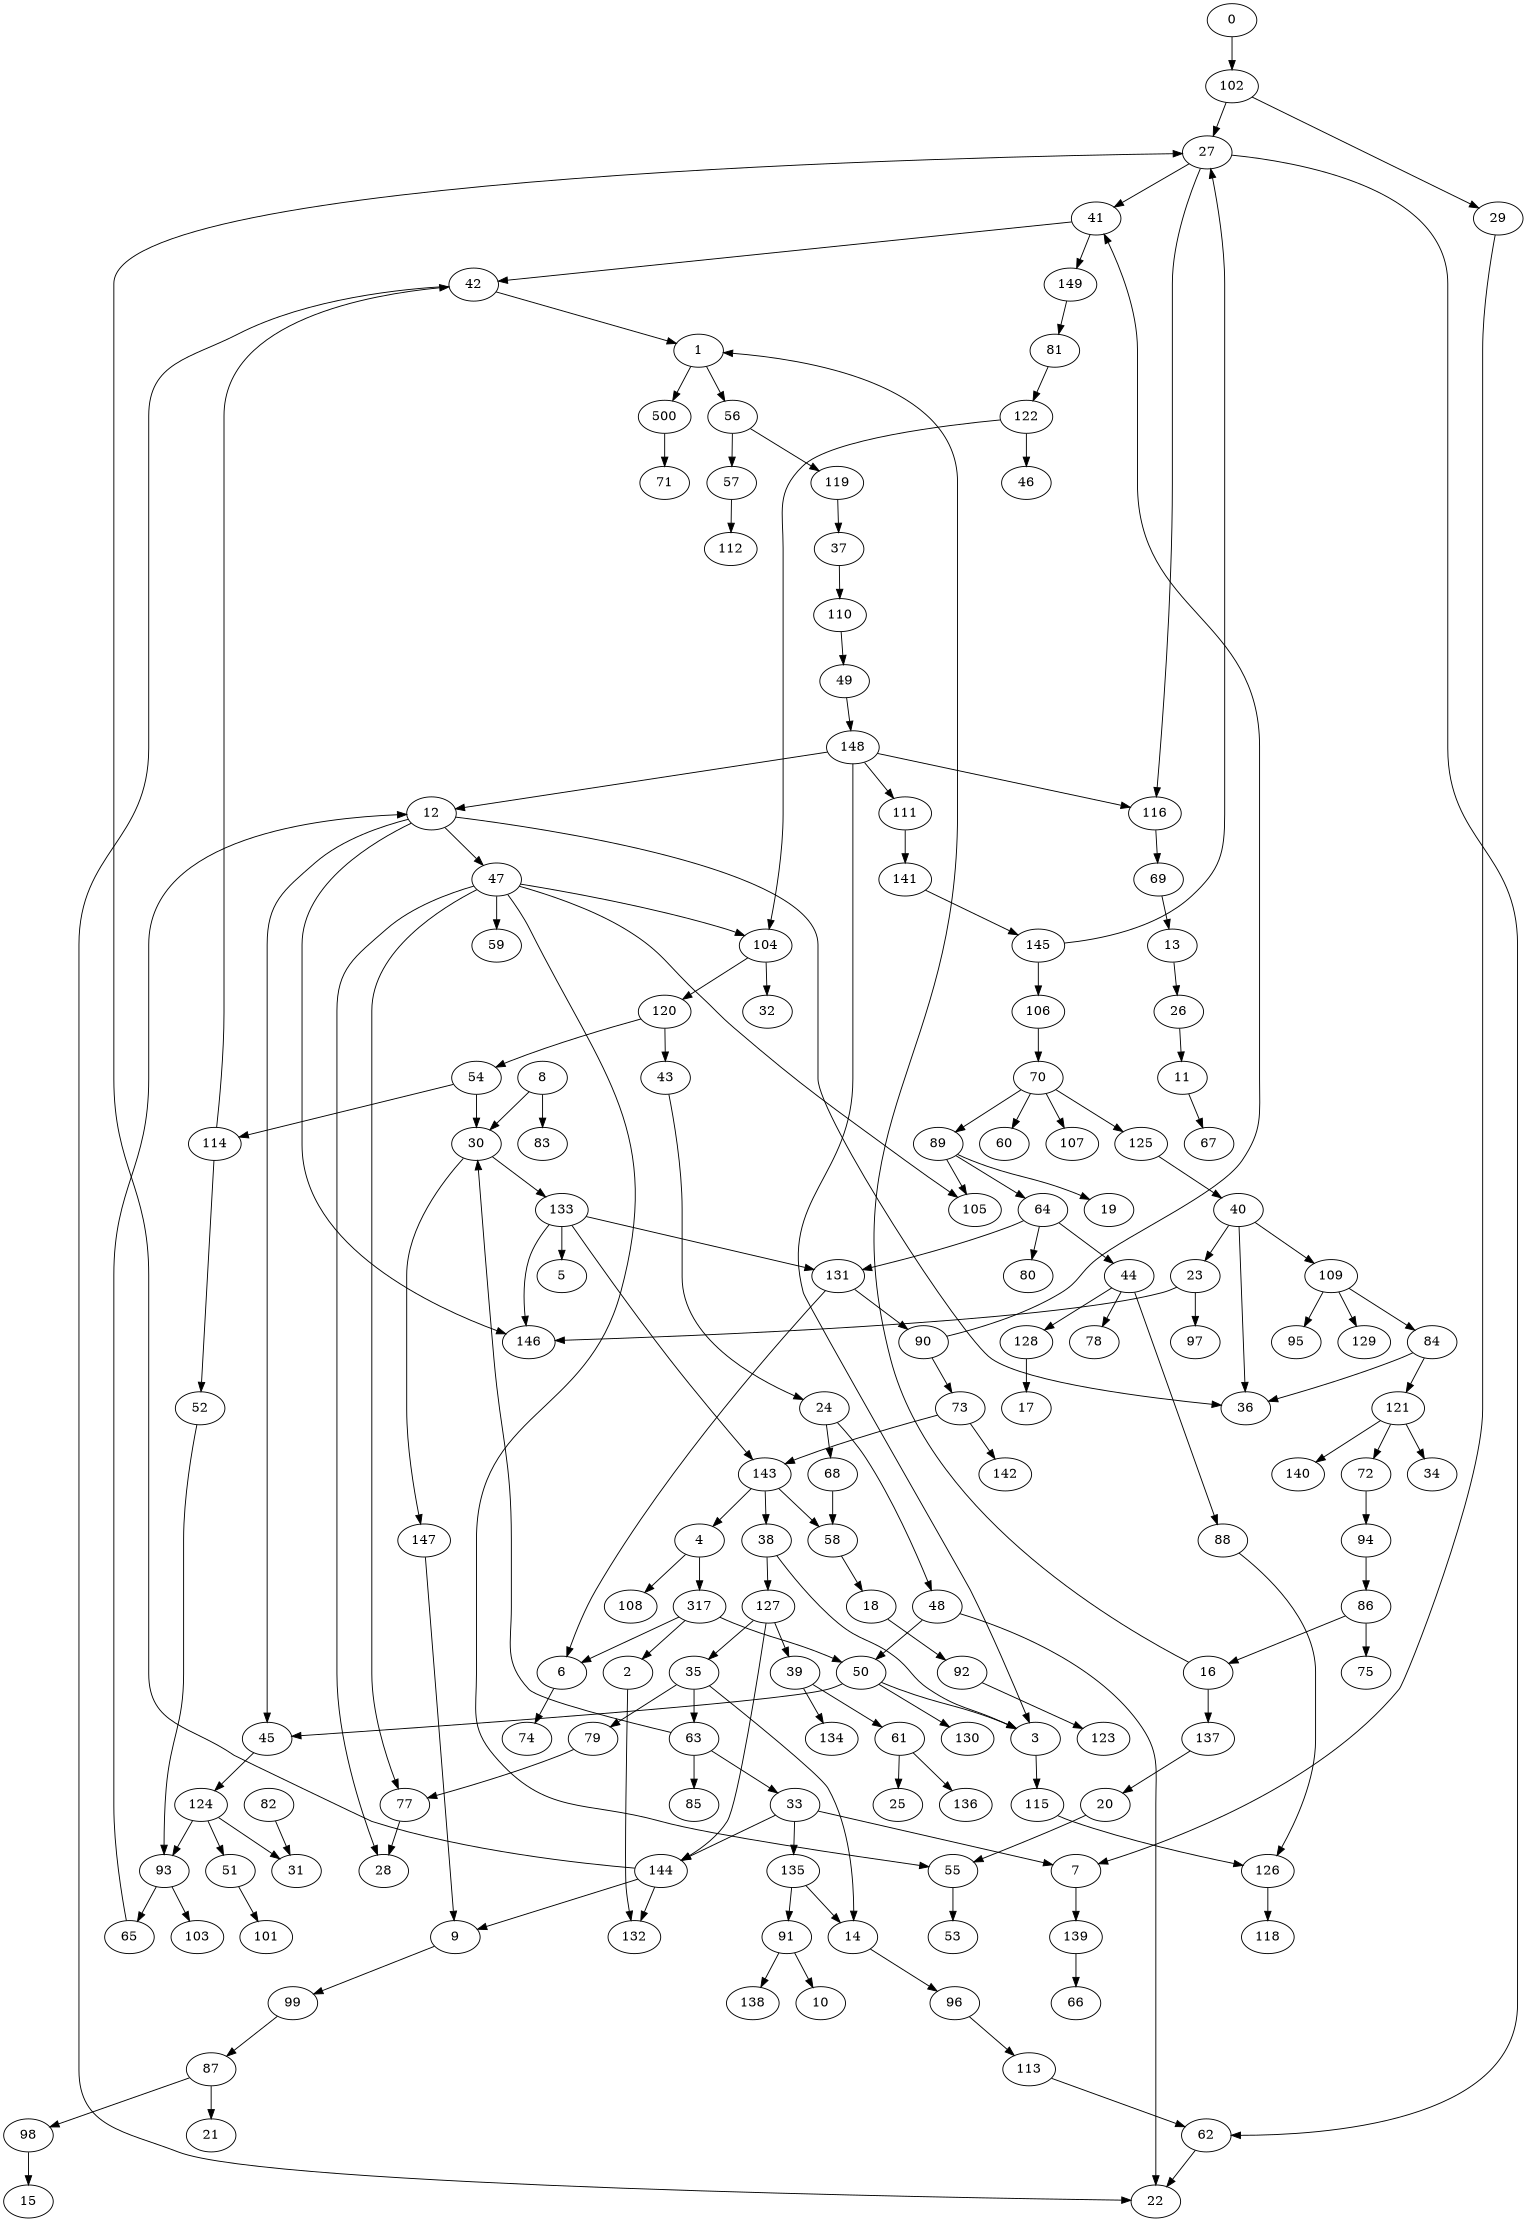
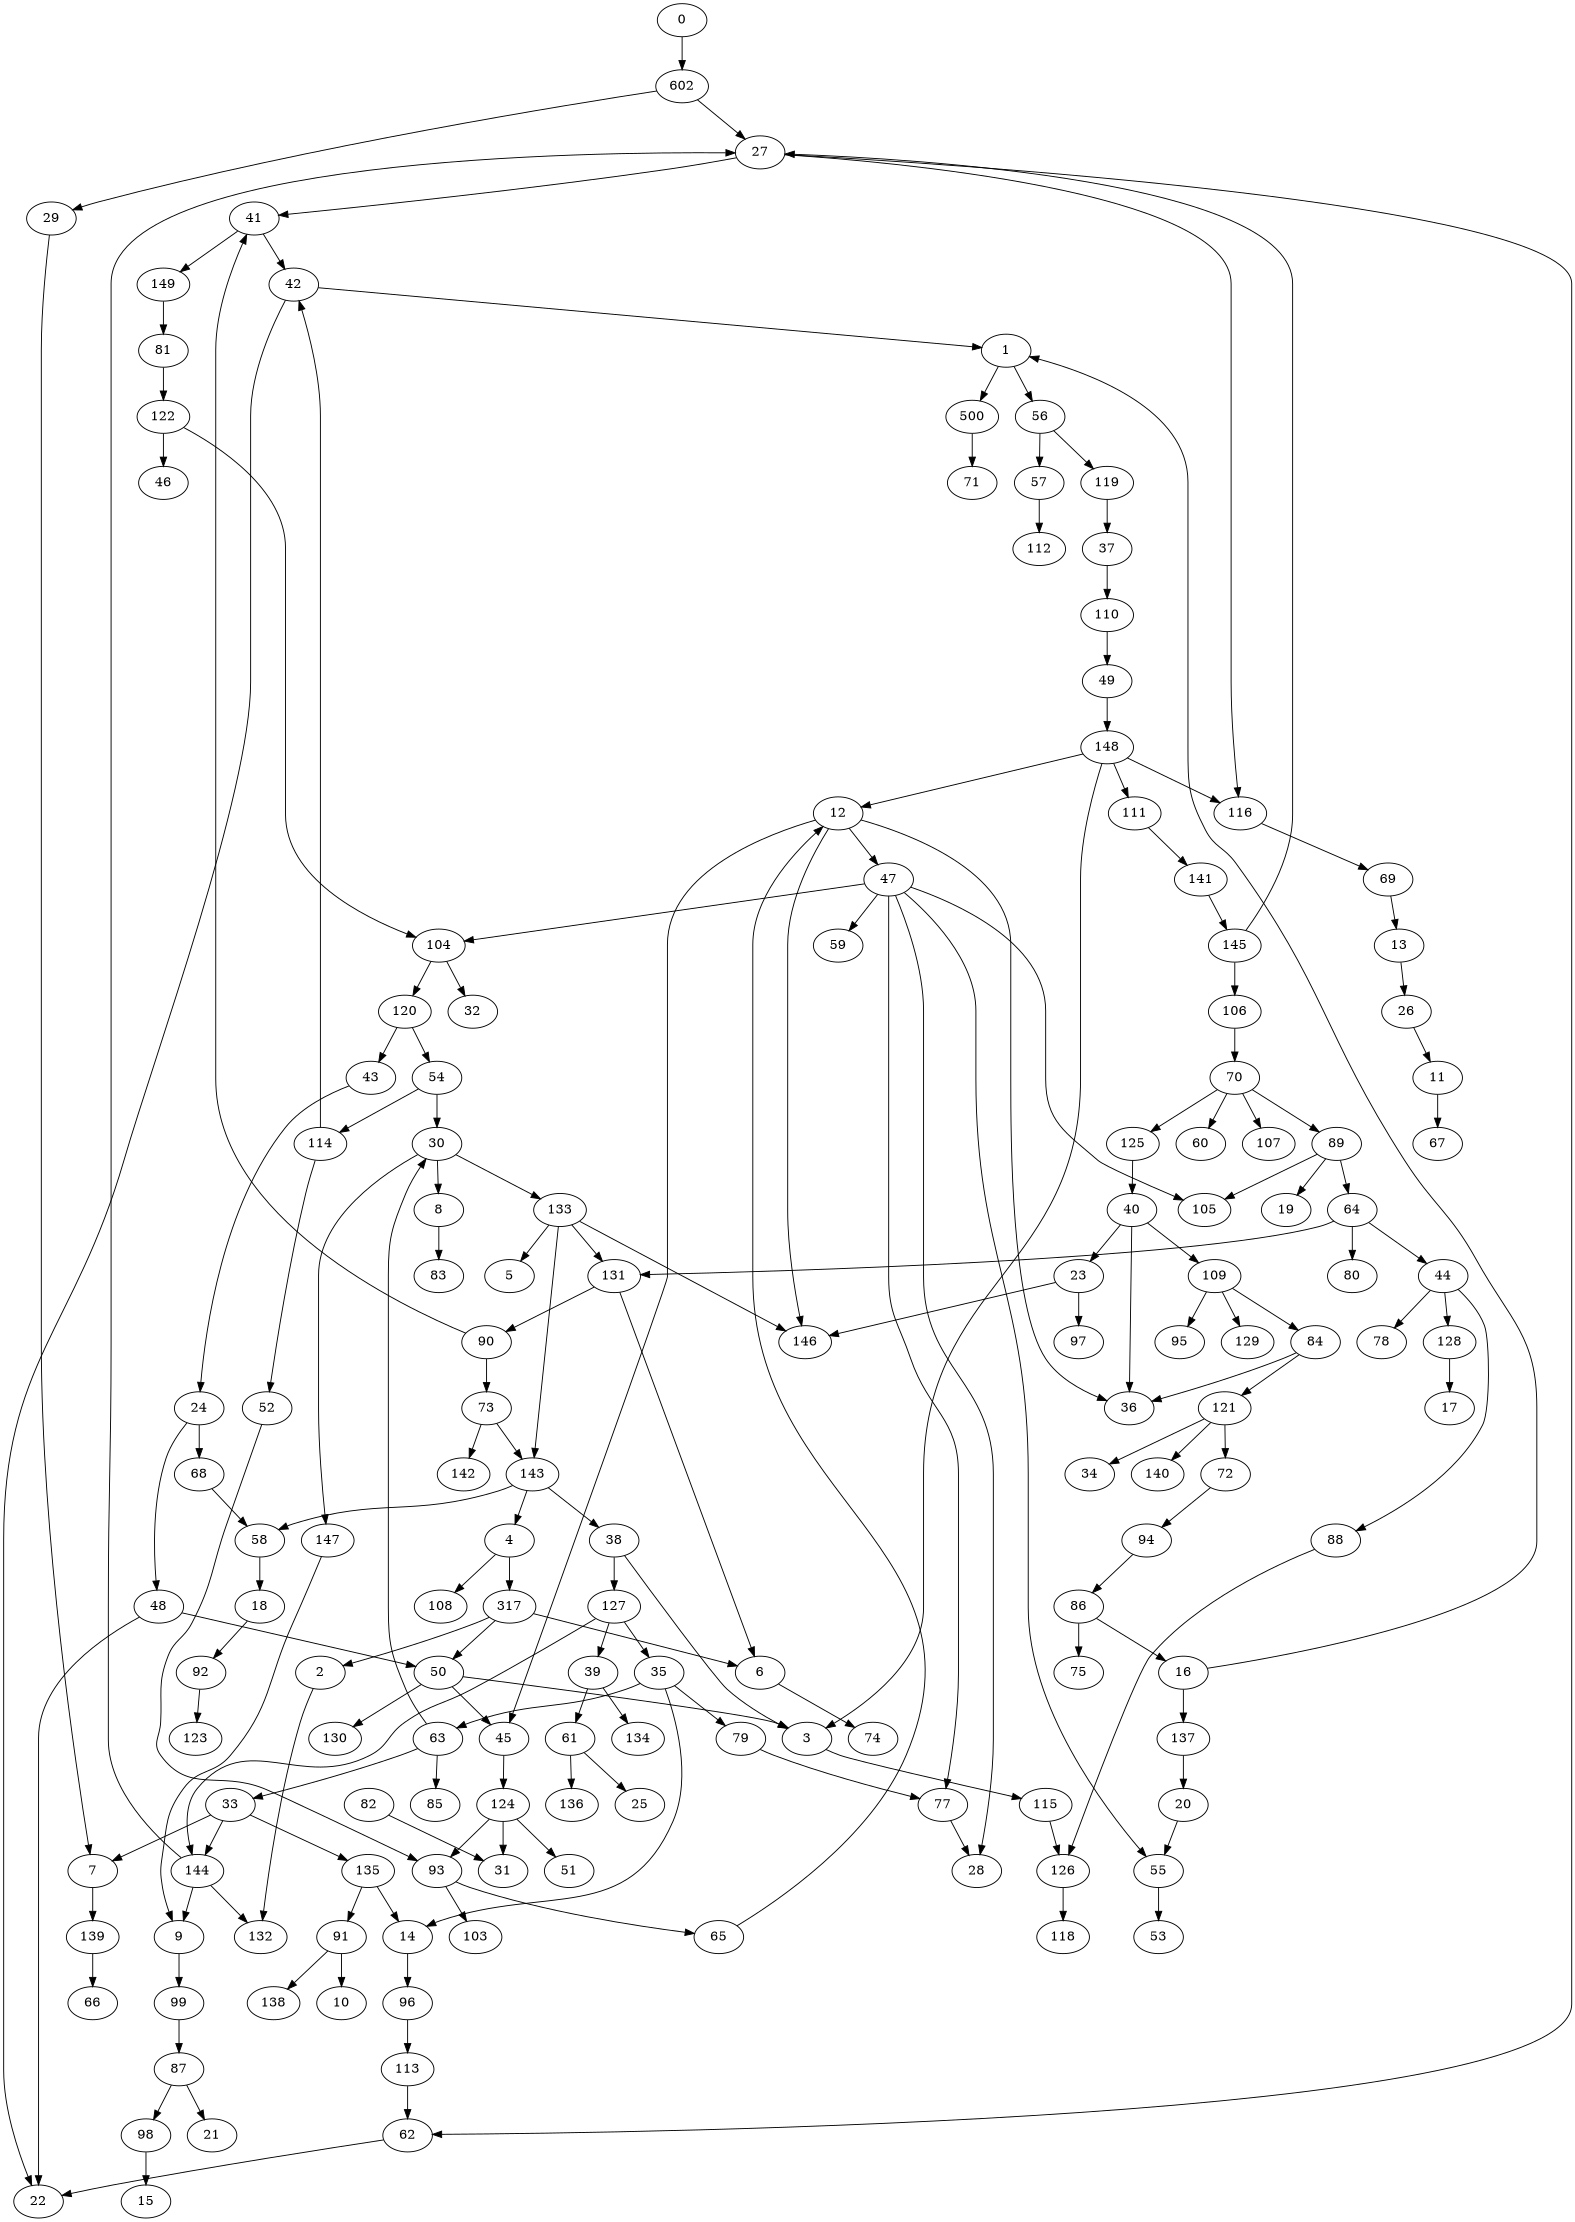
node "102": label "102" -> "602"
edge "8" -> "30": reversed
node "101": removed
